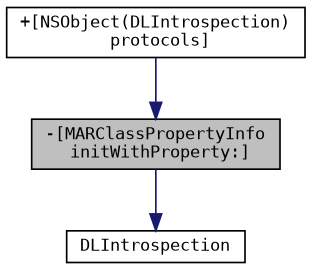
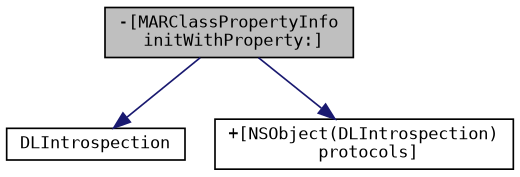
edge "+[NSObject(DLIntrospection) protocols]" -> "-[MARClassPropertyInfo initWithProperty:]": reversed
